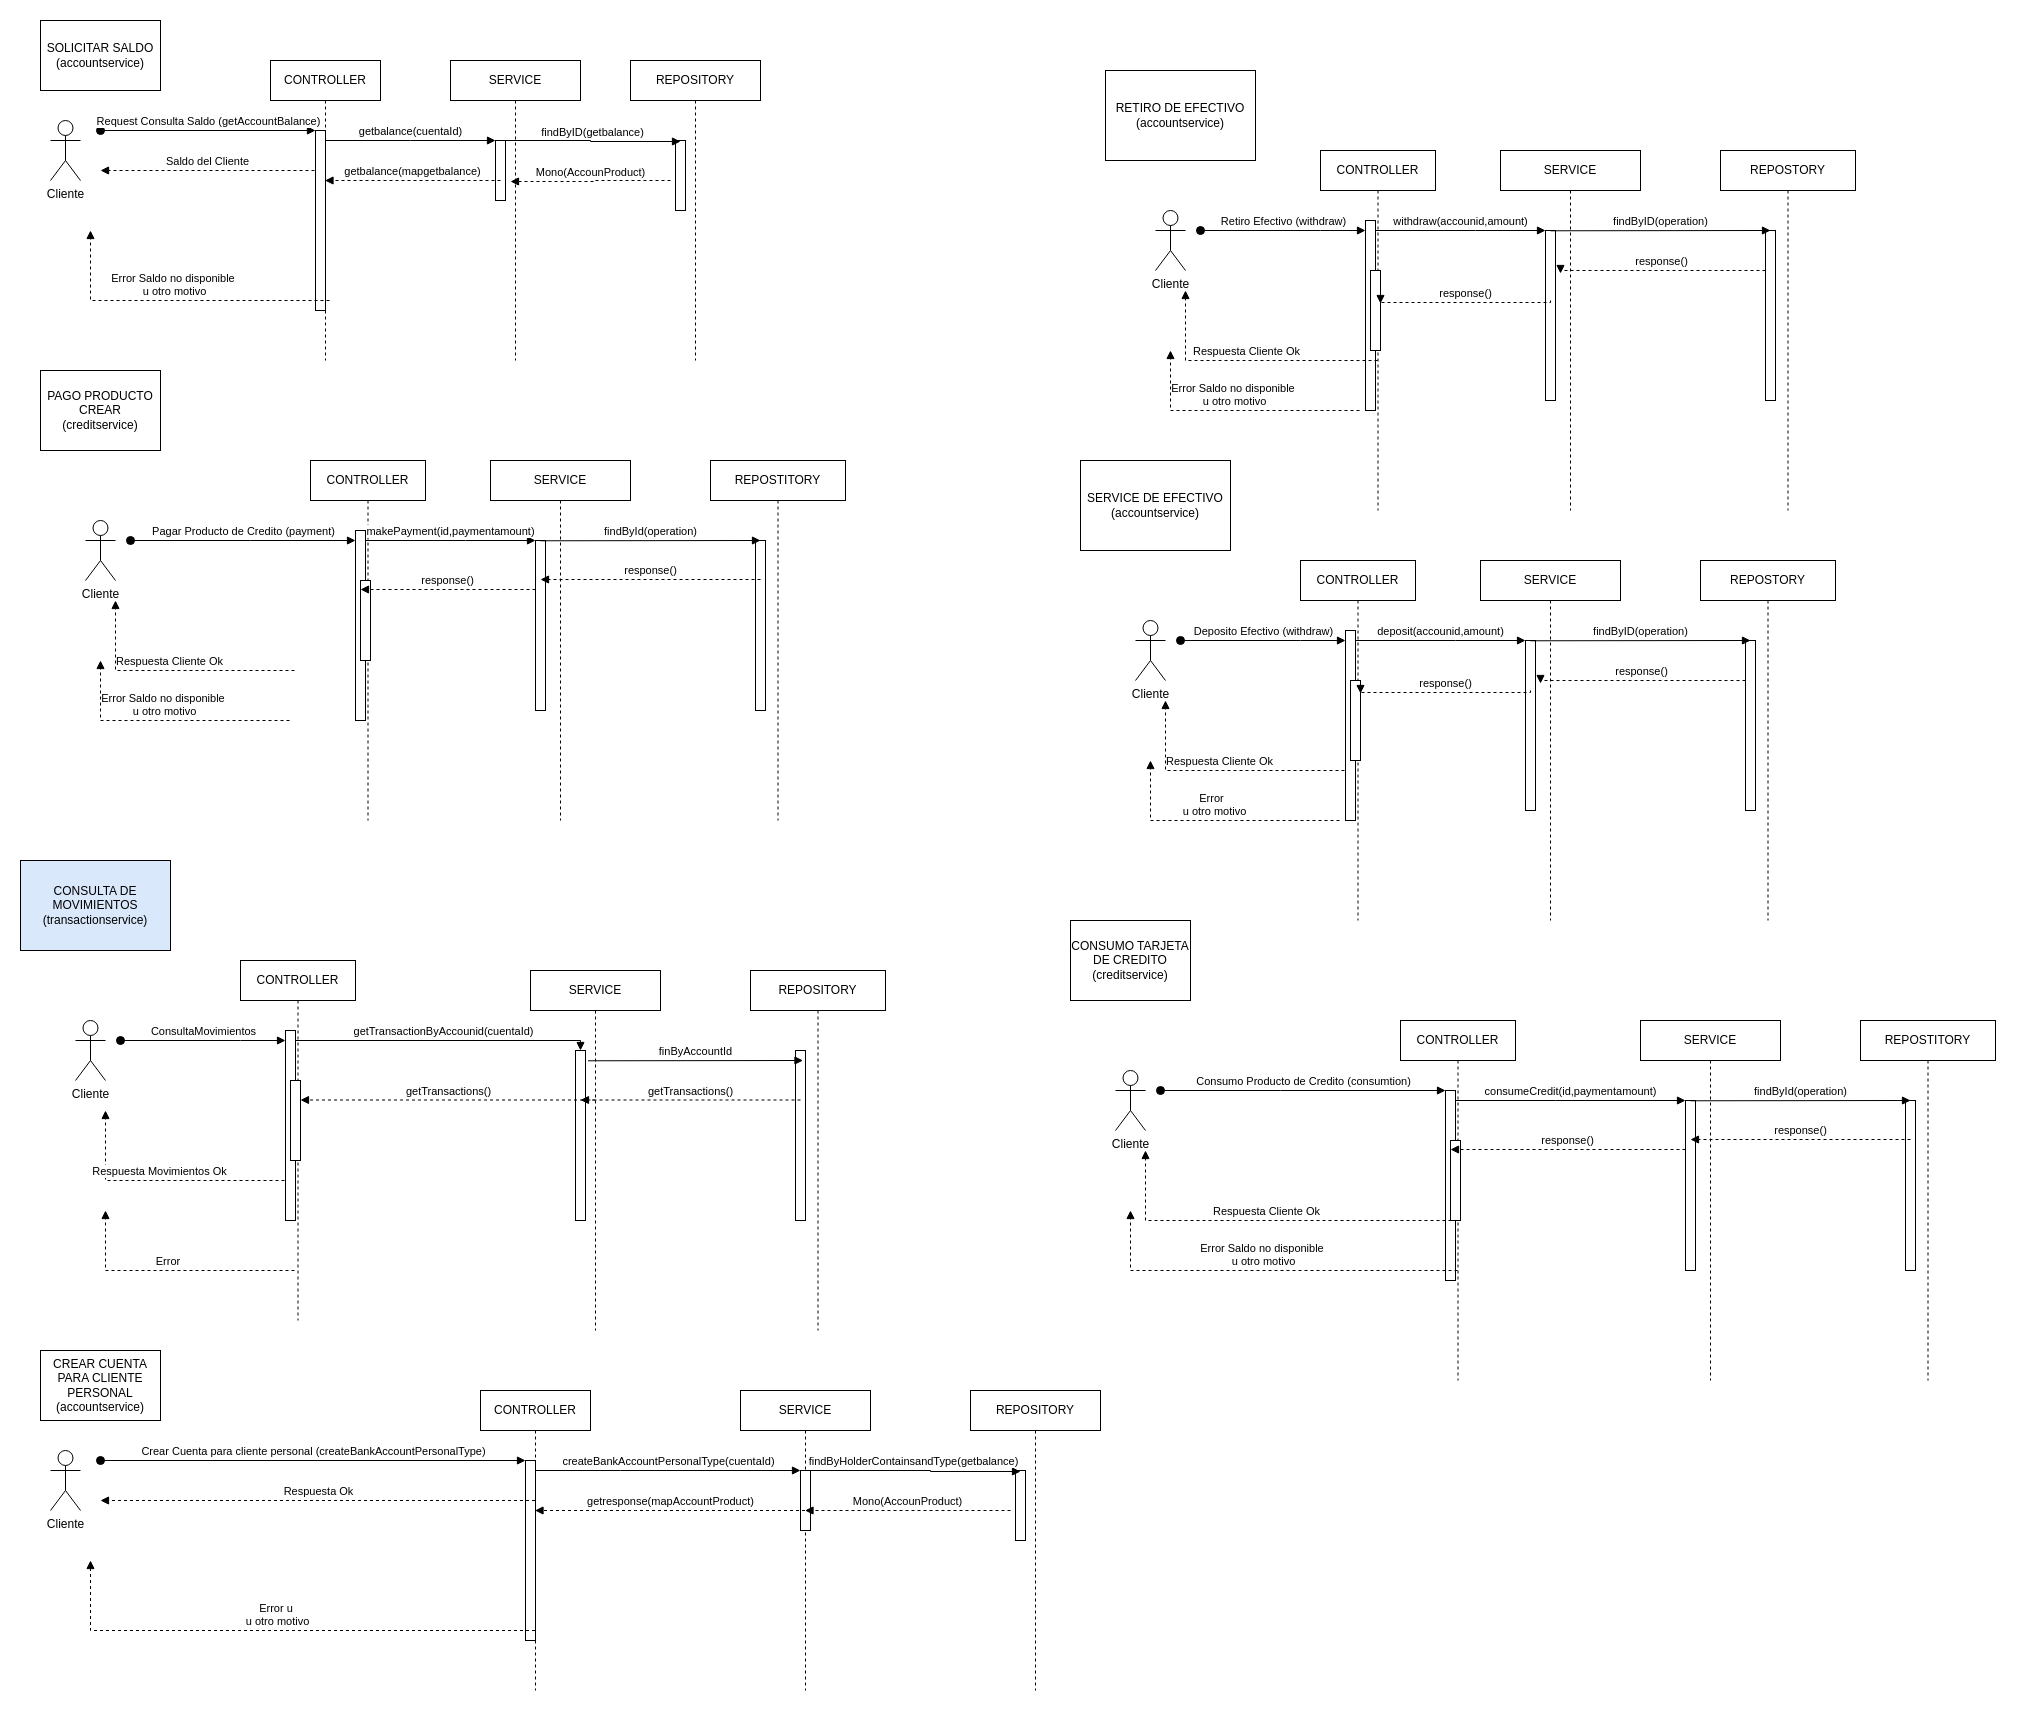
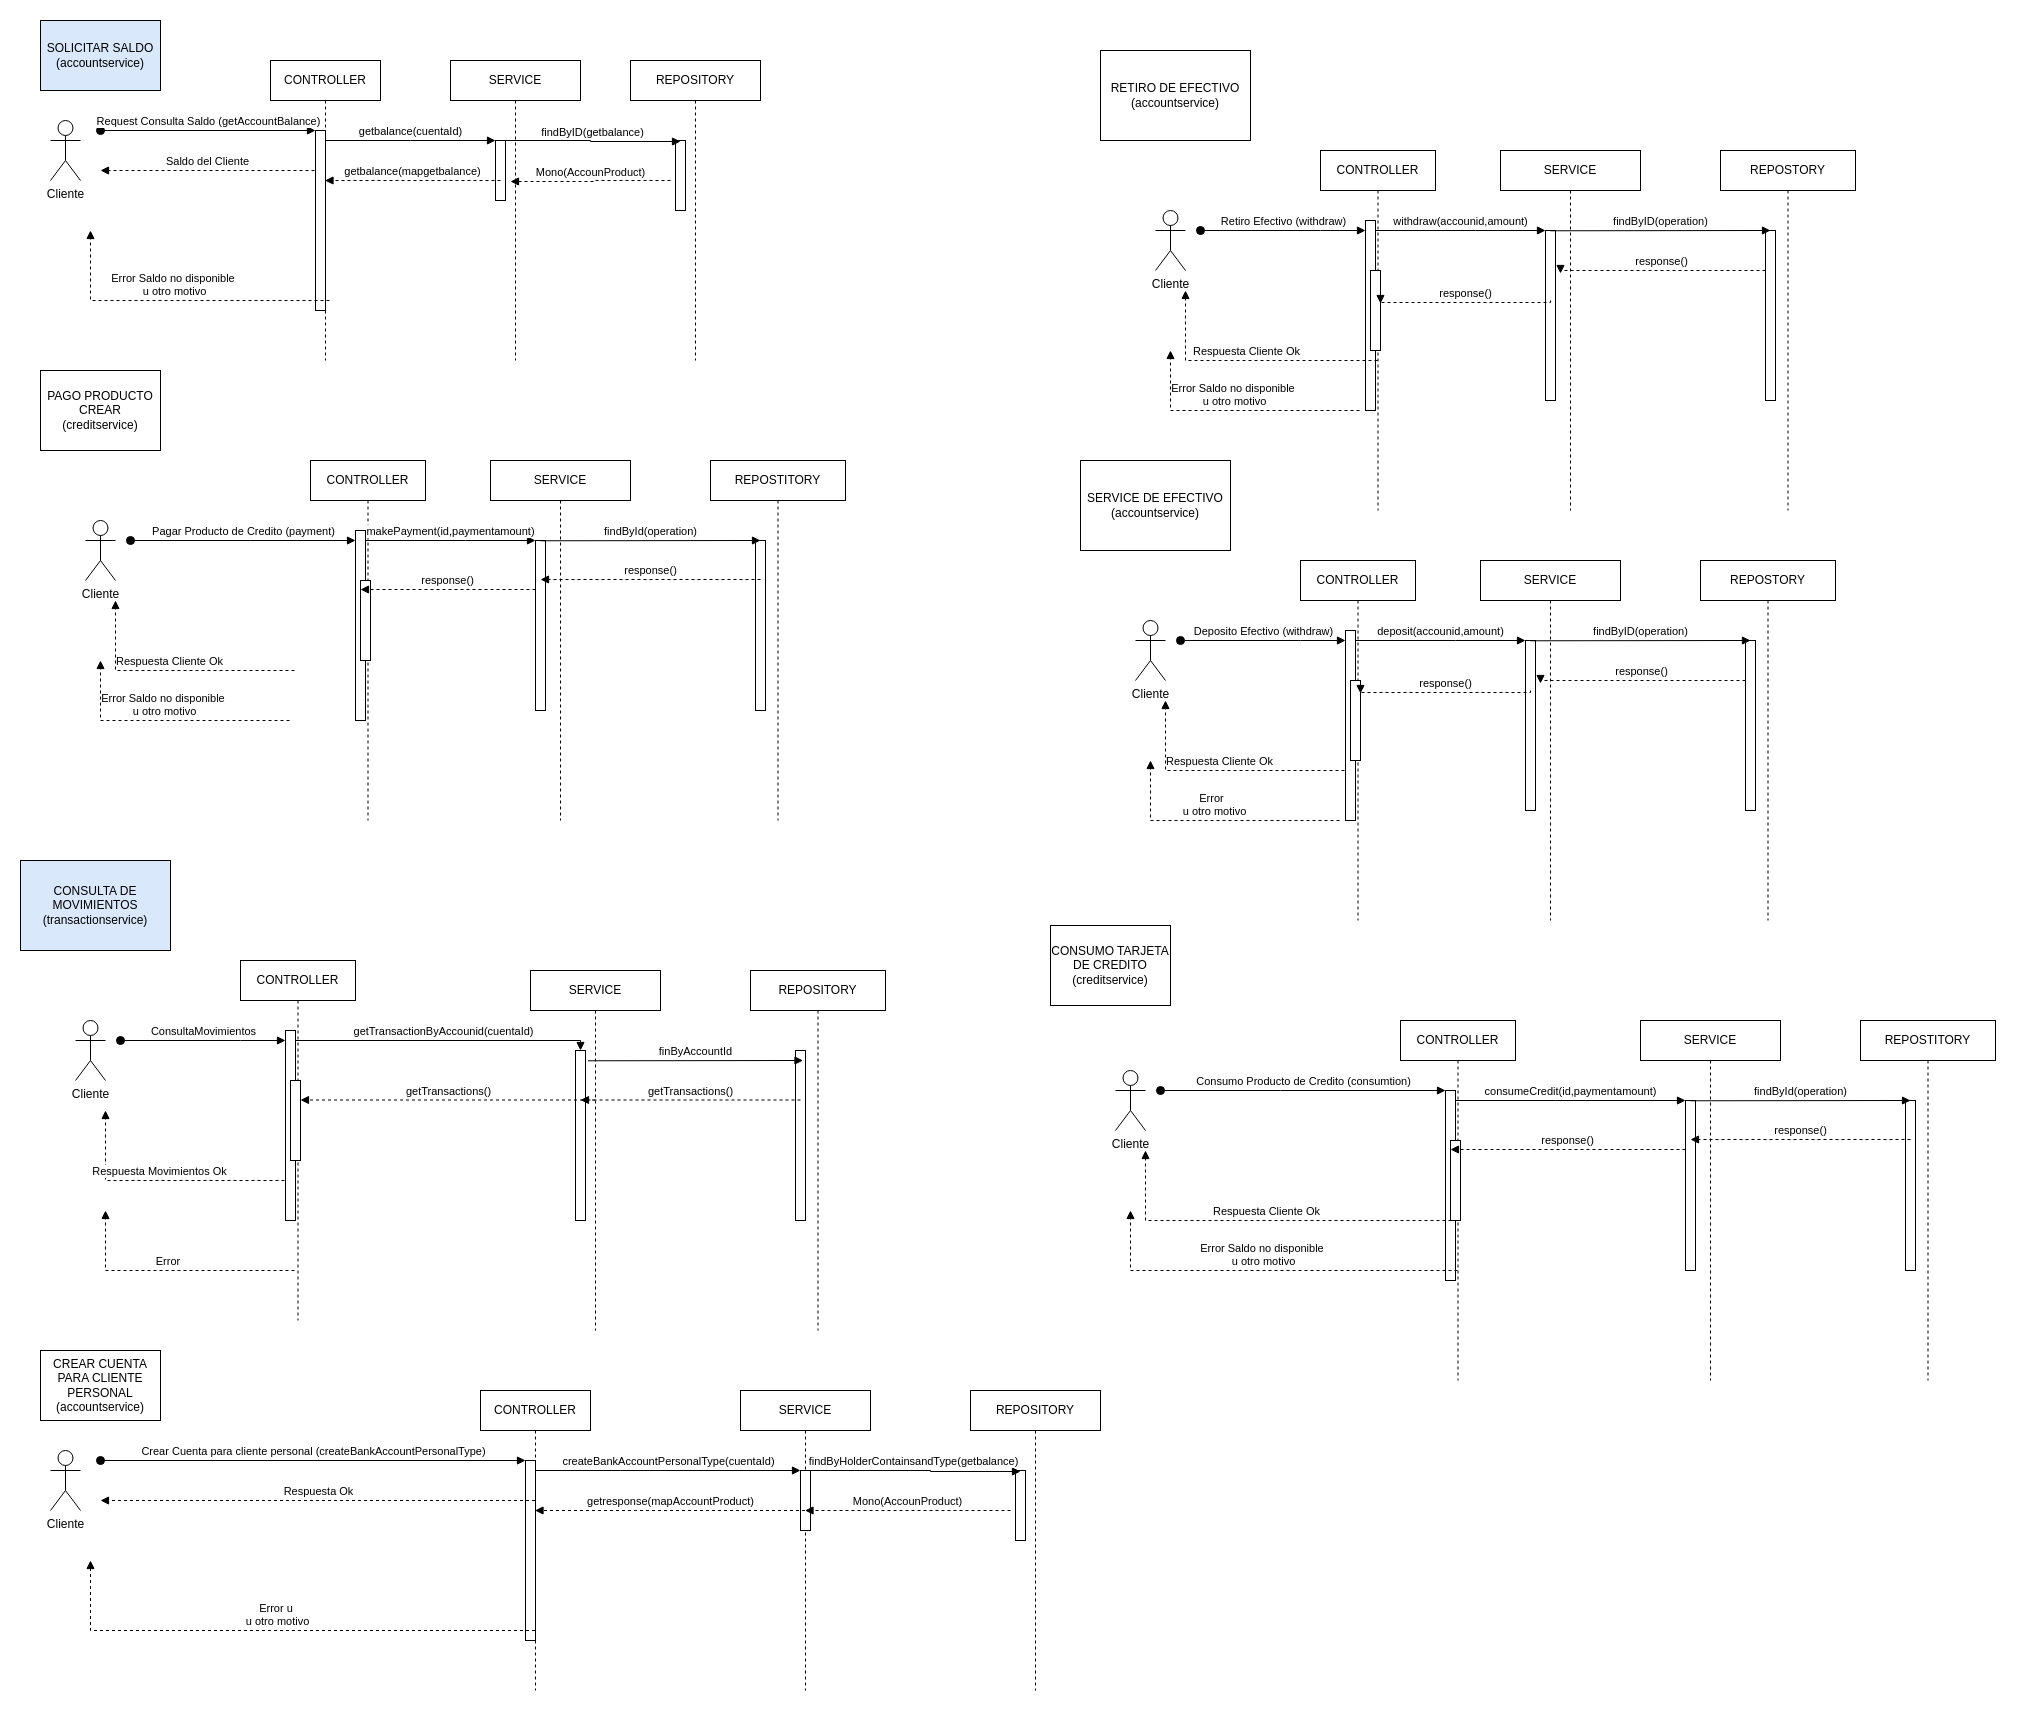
node "SOLICITAR SALDO (accountservice)": fillcolor #ffffff -> #dae8fc
node "RETIRO DE EFECTIVO (accountservice)": moved (1181, 116) -> (1176, 96)
node "CONSUMO TARJETA DE CREDITO (creditservice)": moved (1131, 961) -> (1111, 966)
